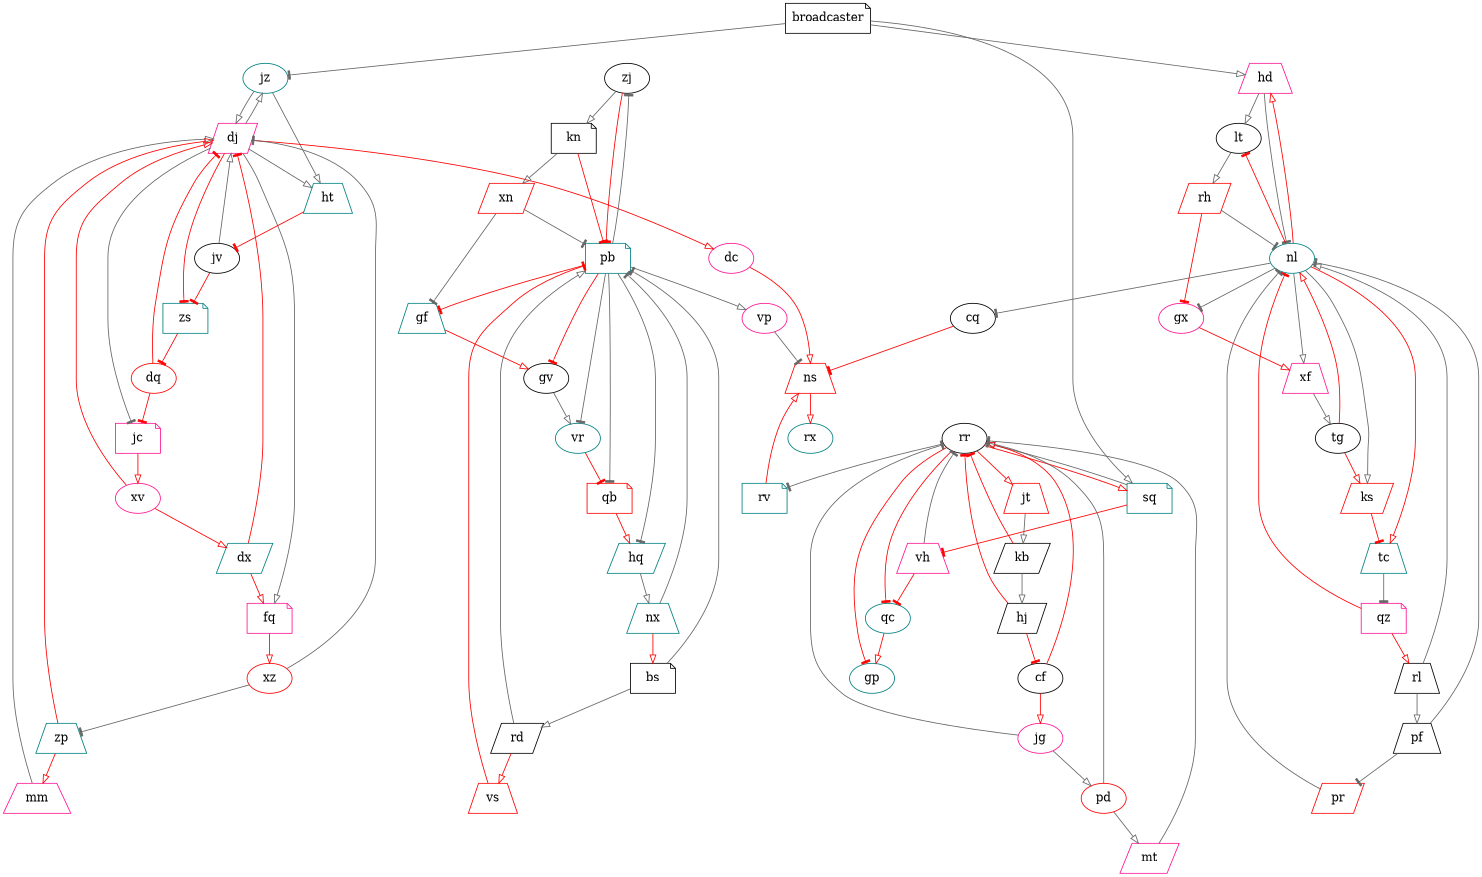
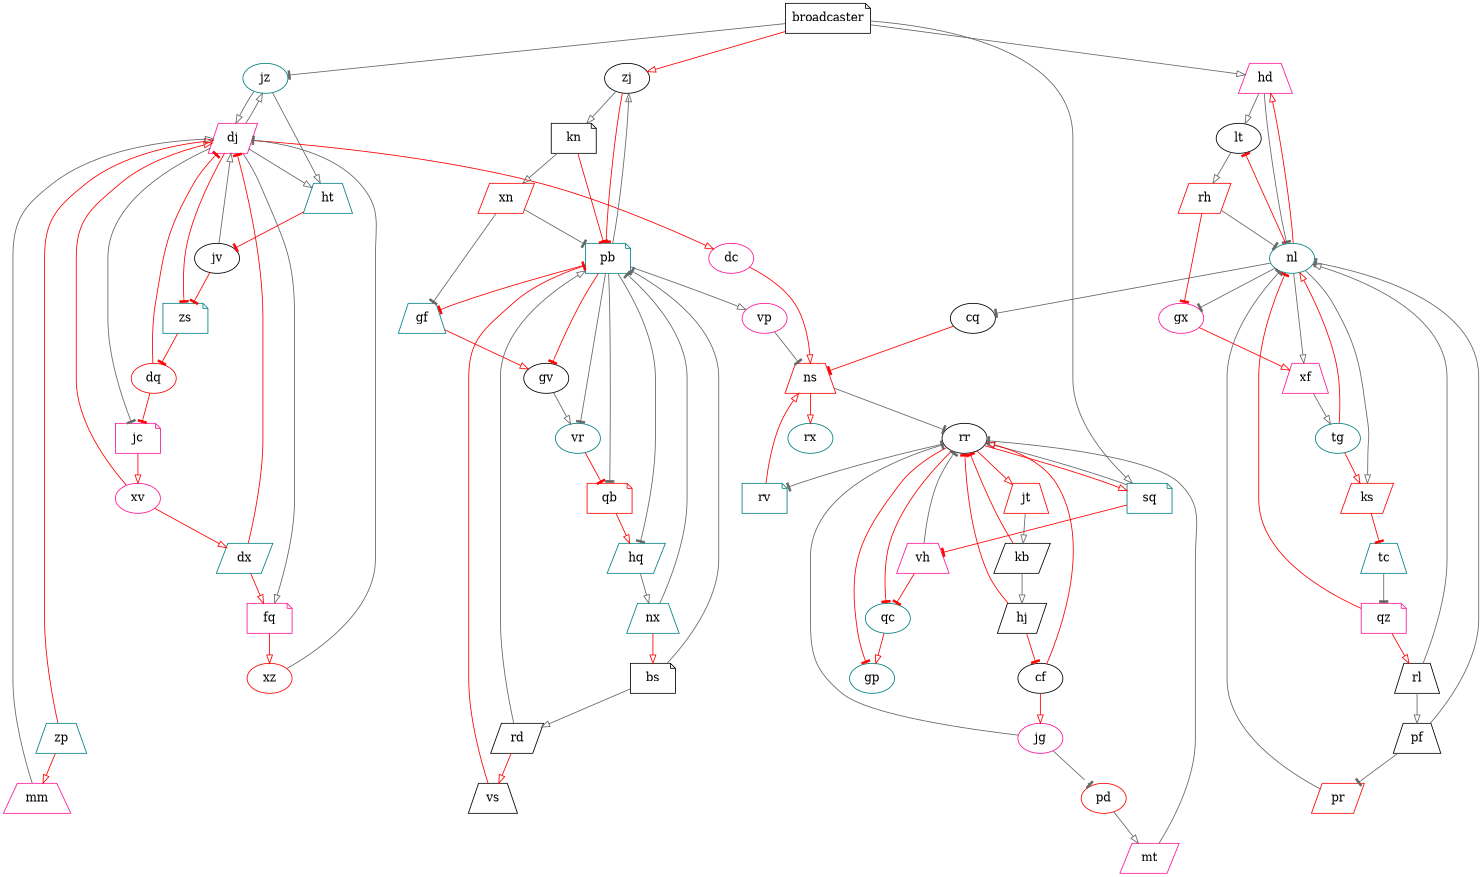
edge "broadcaster" -> "zj": added
edge "pb" -> "zj": arrowhead tee -> onormal
edge "nl" -> "tc": removed
node "tg": color black -> teal
edge "pd" -> "rr": now "ns" -> "rr"
edge "xz" -> "zp": removed
edge "jg" -> "pd": arrowhead onormal -> tee
node "vs": color red -> black
